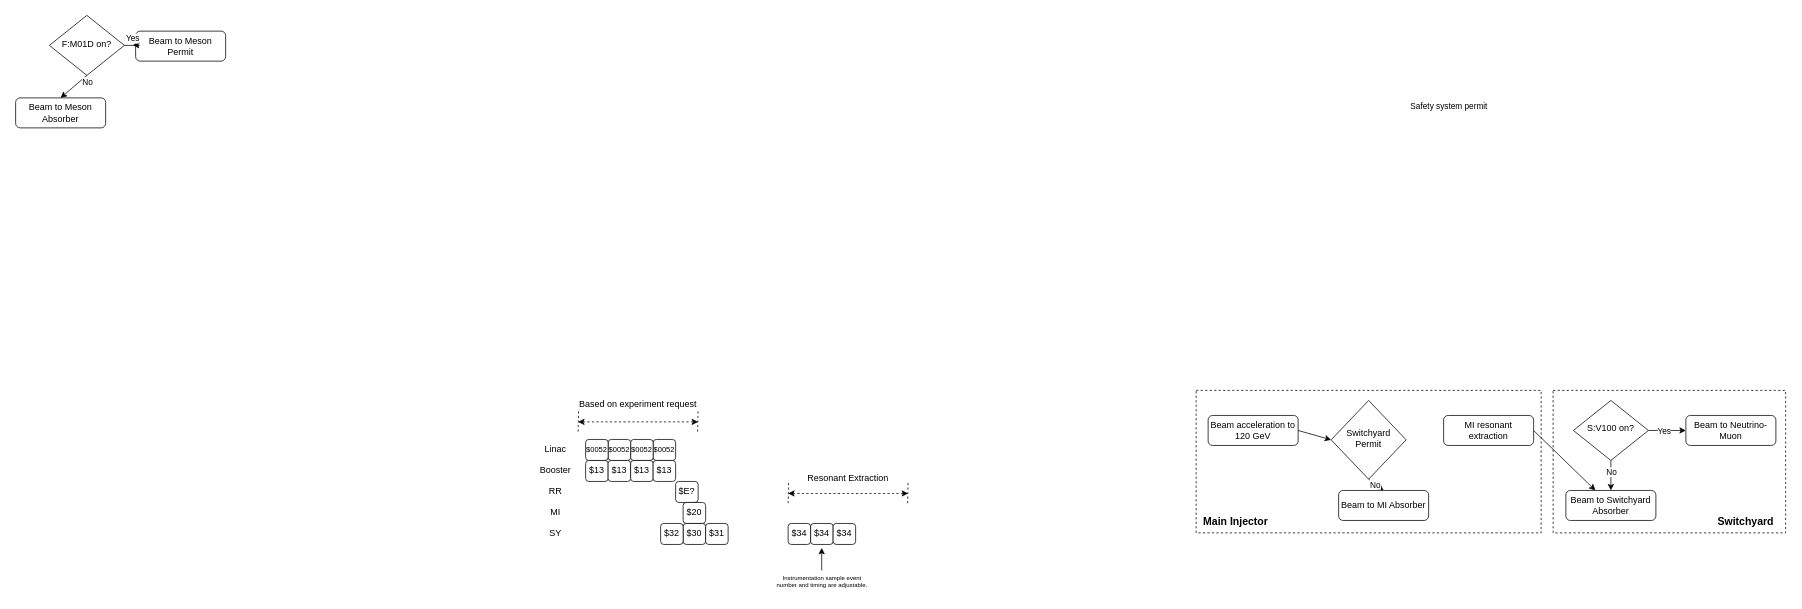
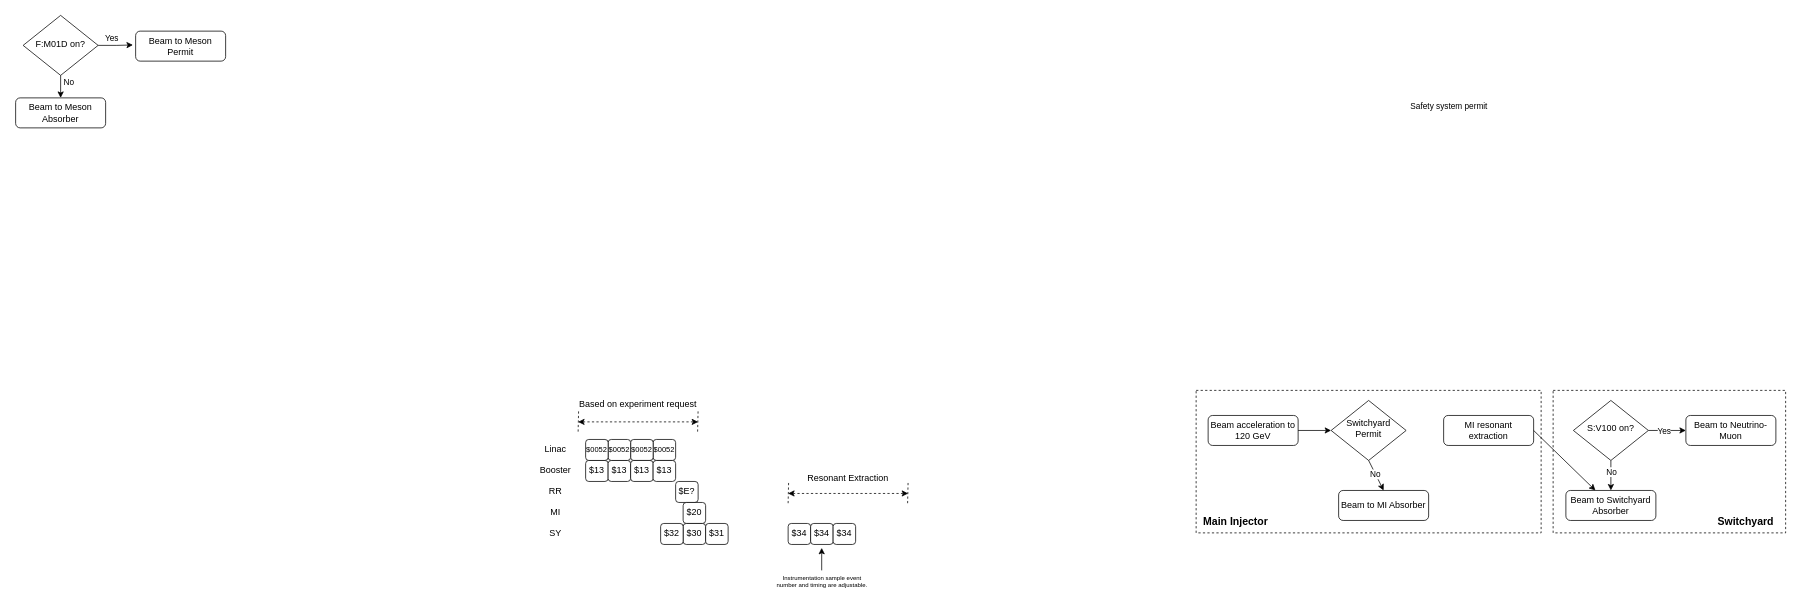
node "F:M01D on?": moved (87, 45) -> (60, 45)
node "Switchyard Permit": size 75x79 -> 75x60
